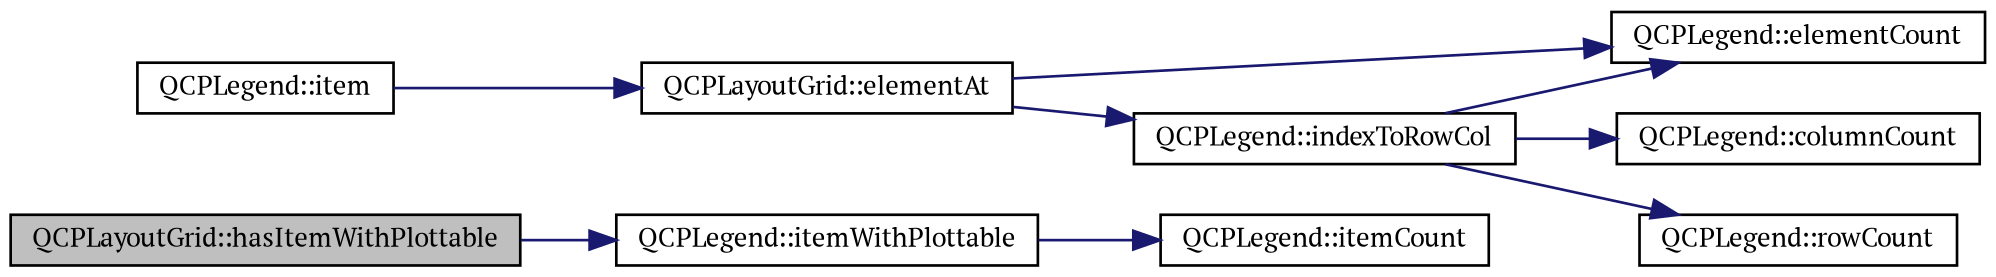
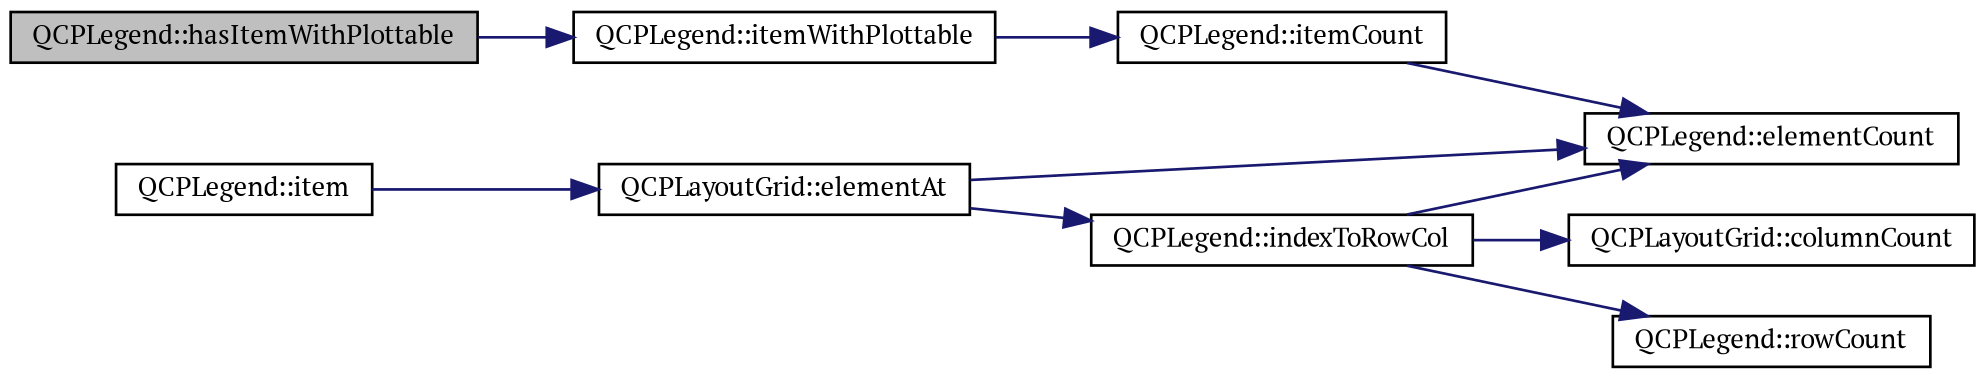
edge "QCPLegend::itemCount" -> "QCPLegend::elementCount": added
node "QCPLegend::columnCount": label "QCPLegend::columnCount" -> "QCPLayoutGrid::columnCount"
node "QCPLayoutGrid::hasItemWithPlottable": label "QCPLayoutGrid::hasItemWithPlottable" -> "QCPLegend::hasItemWithPlottable"
